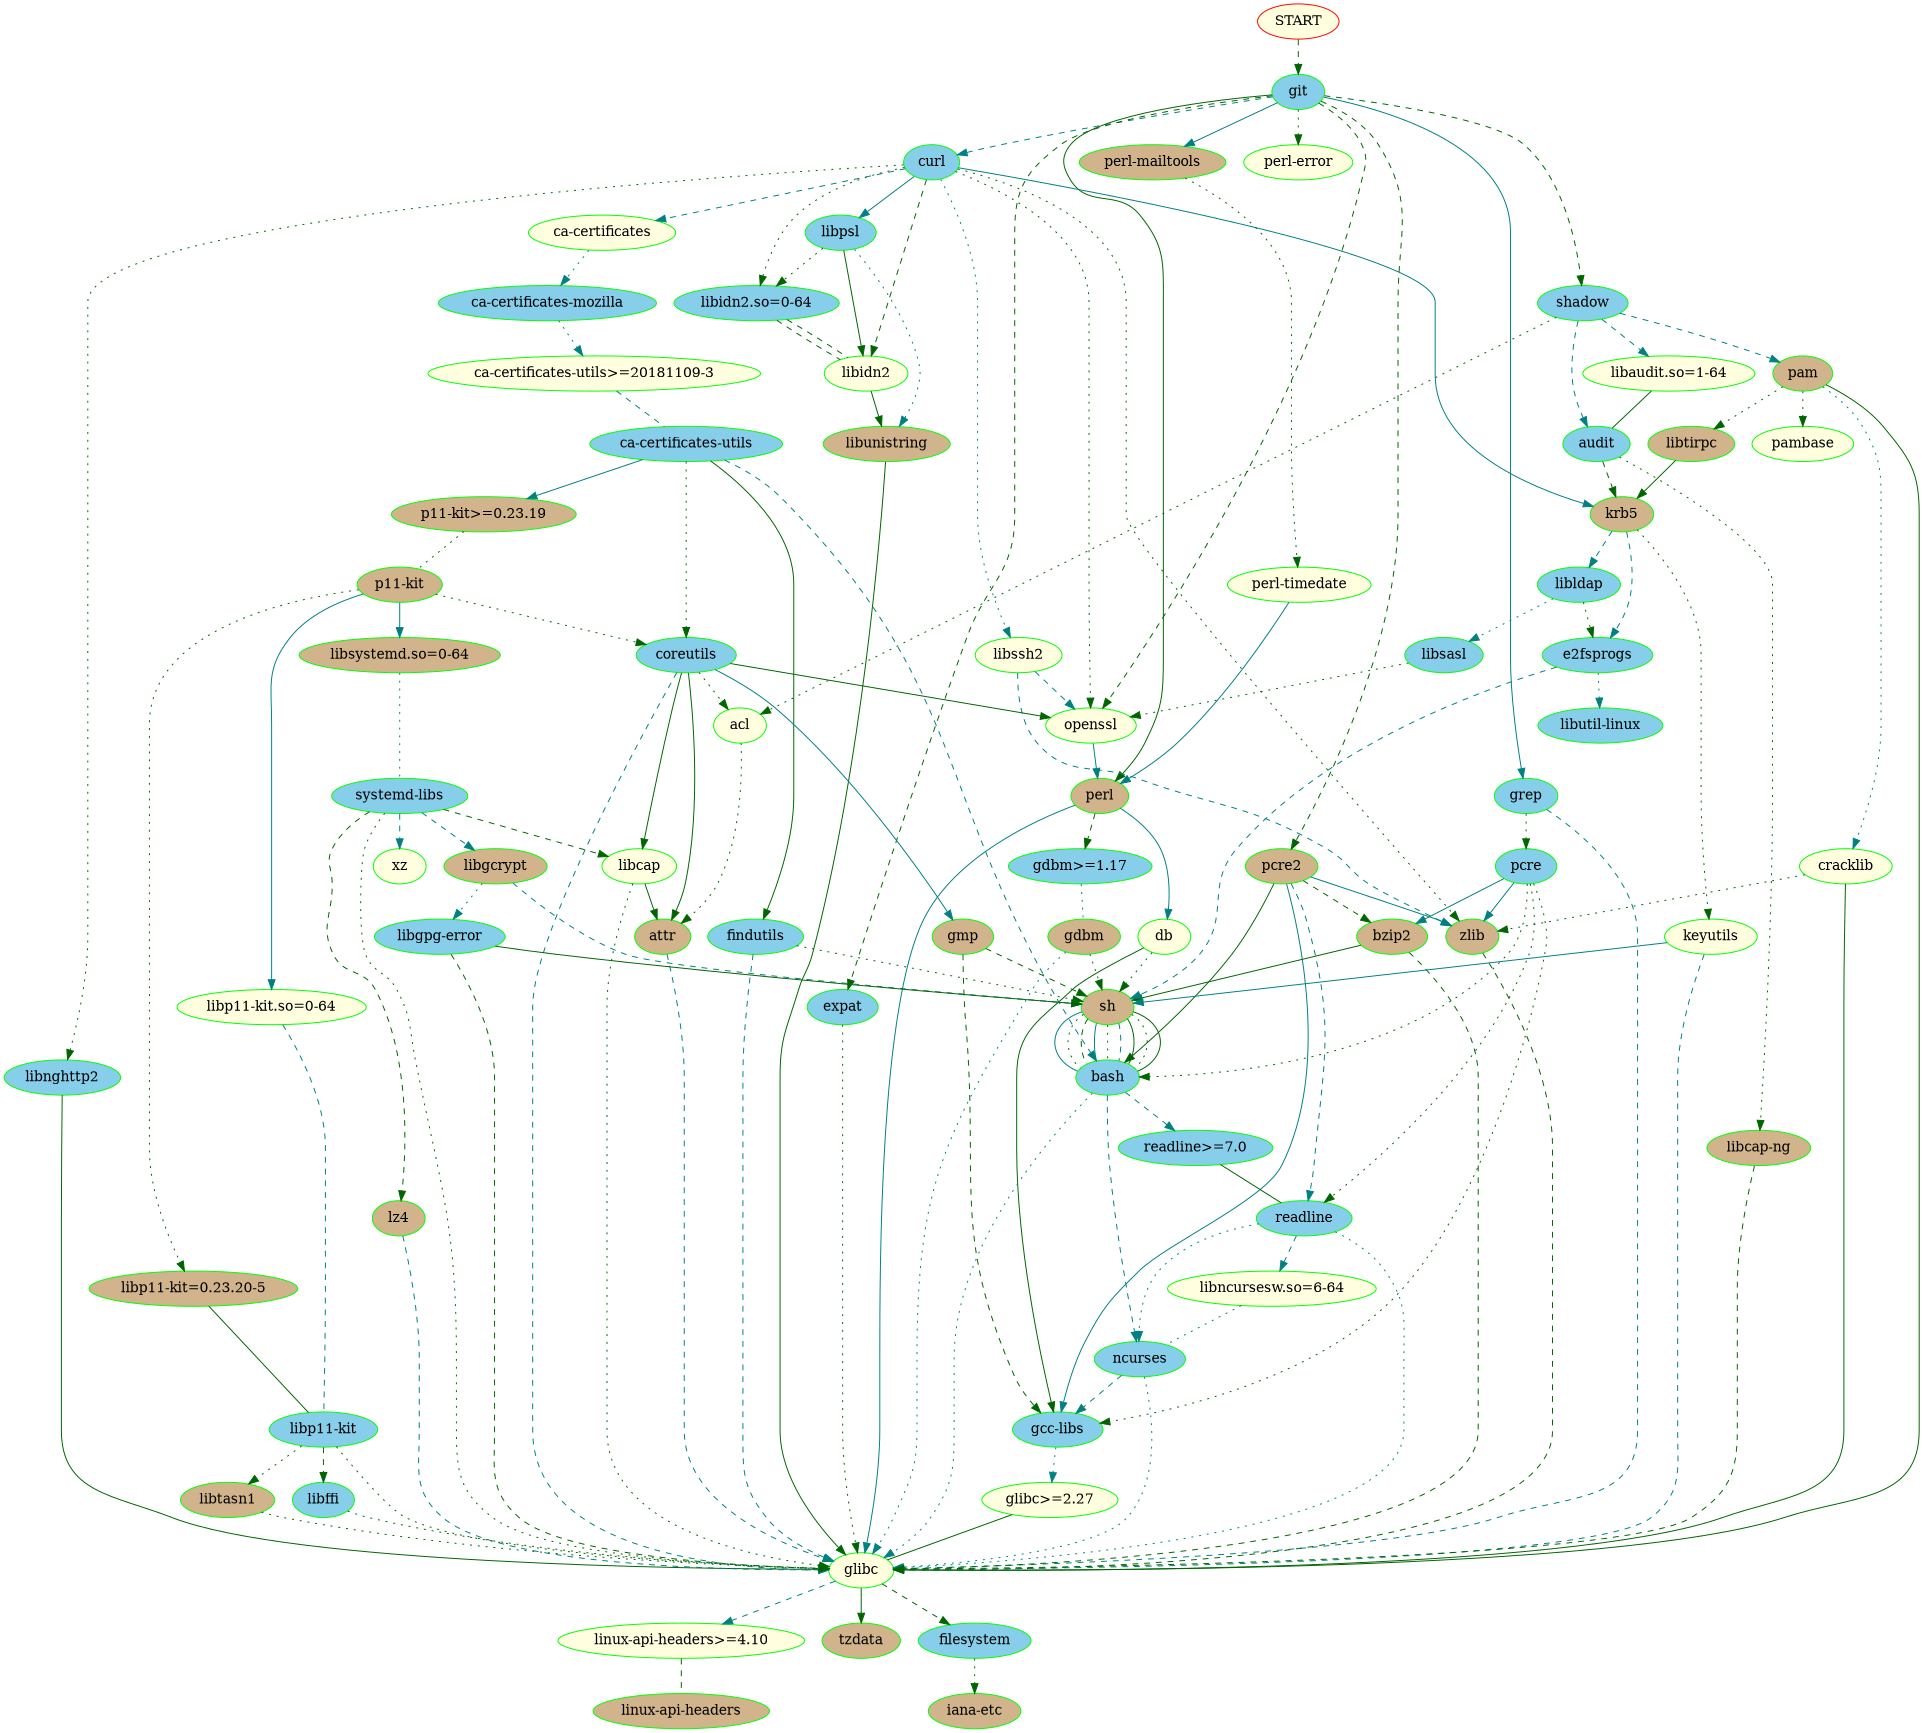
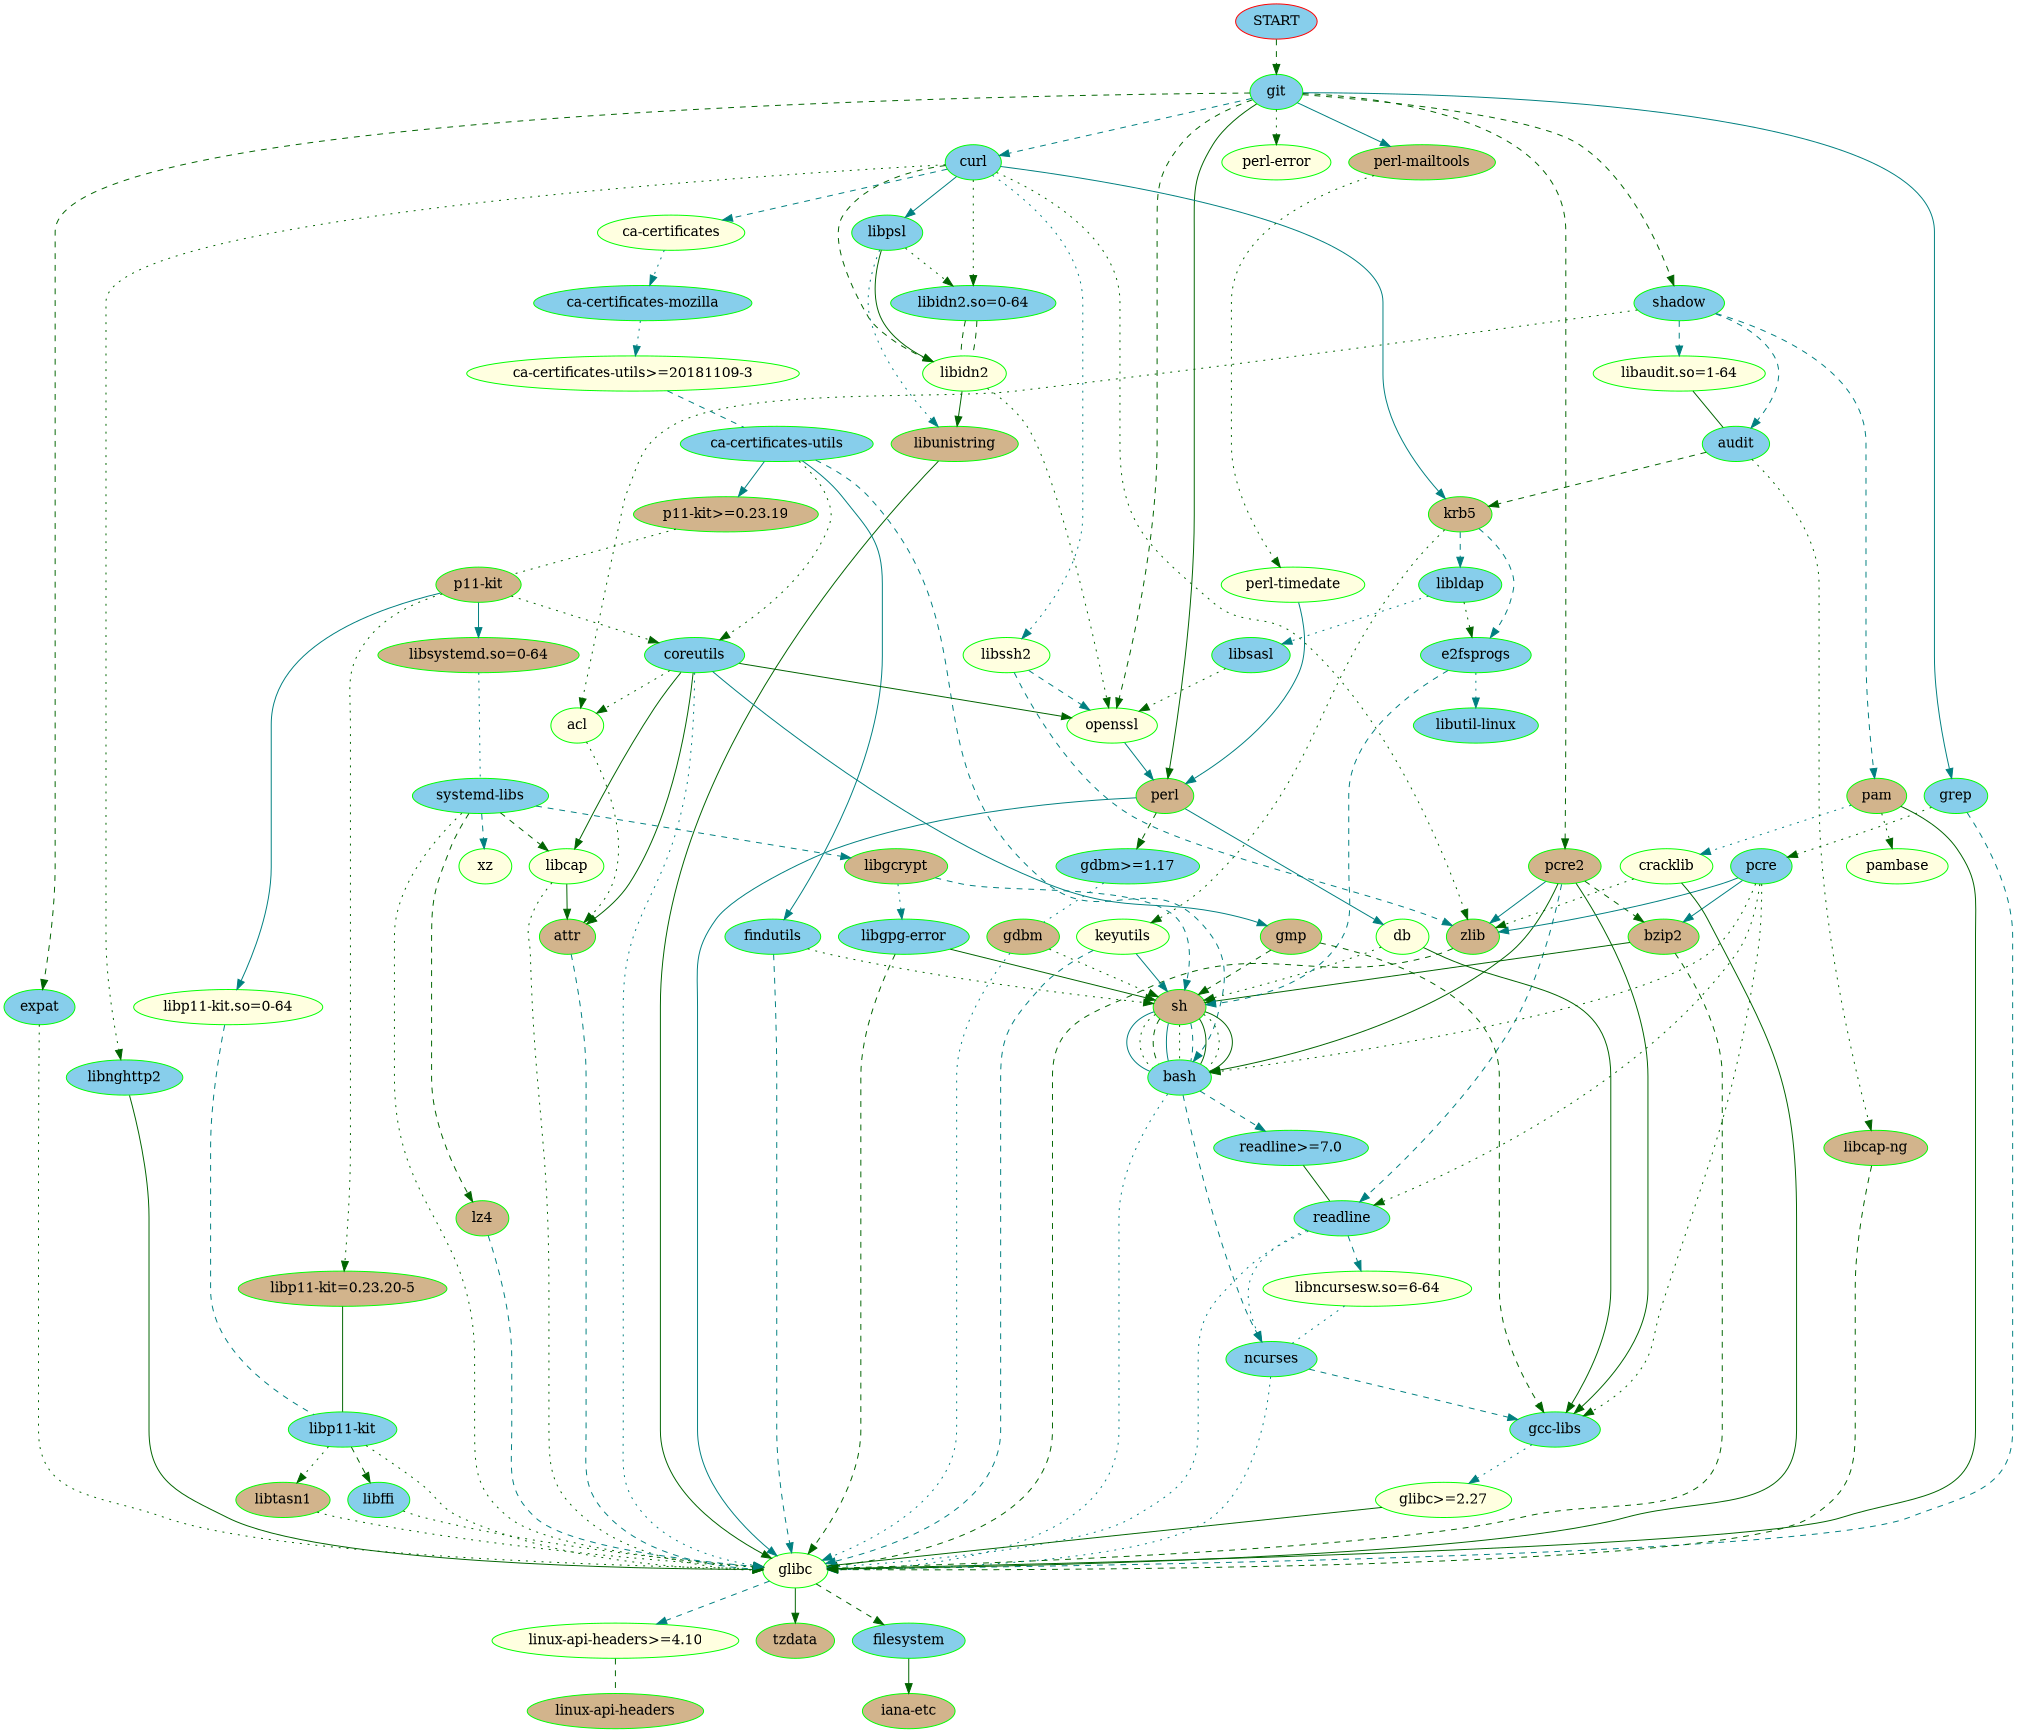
node "START": fillcolor lightyellow -> skyblue
edge "curl" -> "openssl": now "libidn2" -> "openssl"
node "libtirpc": removed
edge "ca-certificates-utils" -> "findutils": color darkgreen -> teal
edge "pcre2" -> "gcc-libs": color teal -> darkgreen
edge "coreutils" -> "glibc": style dashed -> dotted
edge "filesystem" -> "iana-etc": style dotted -> solid
